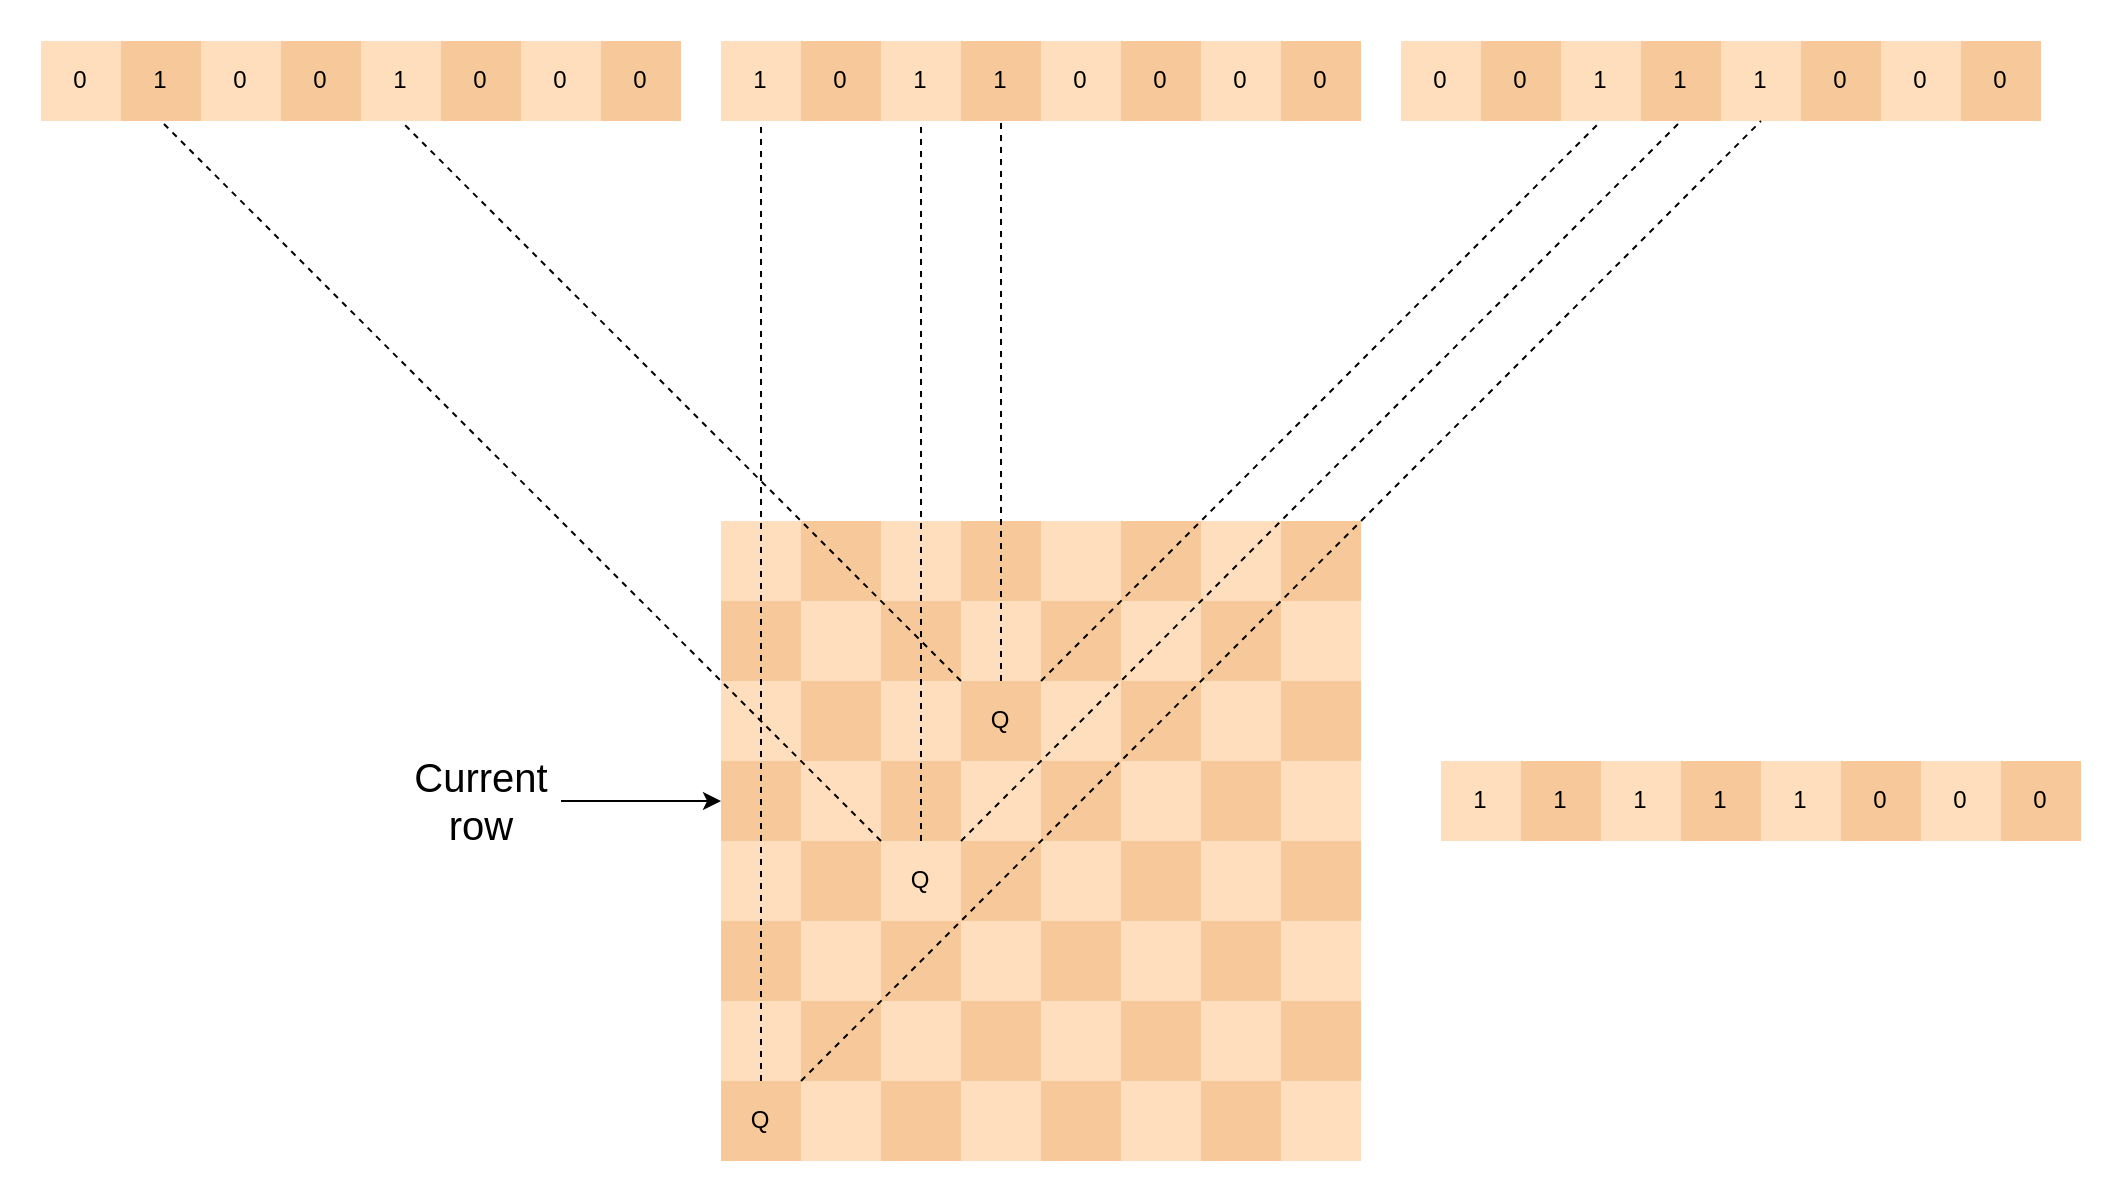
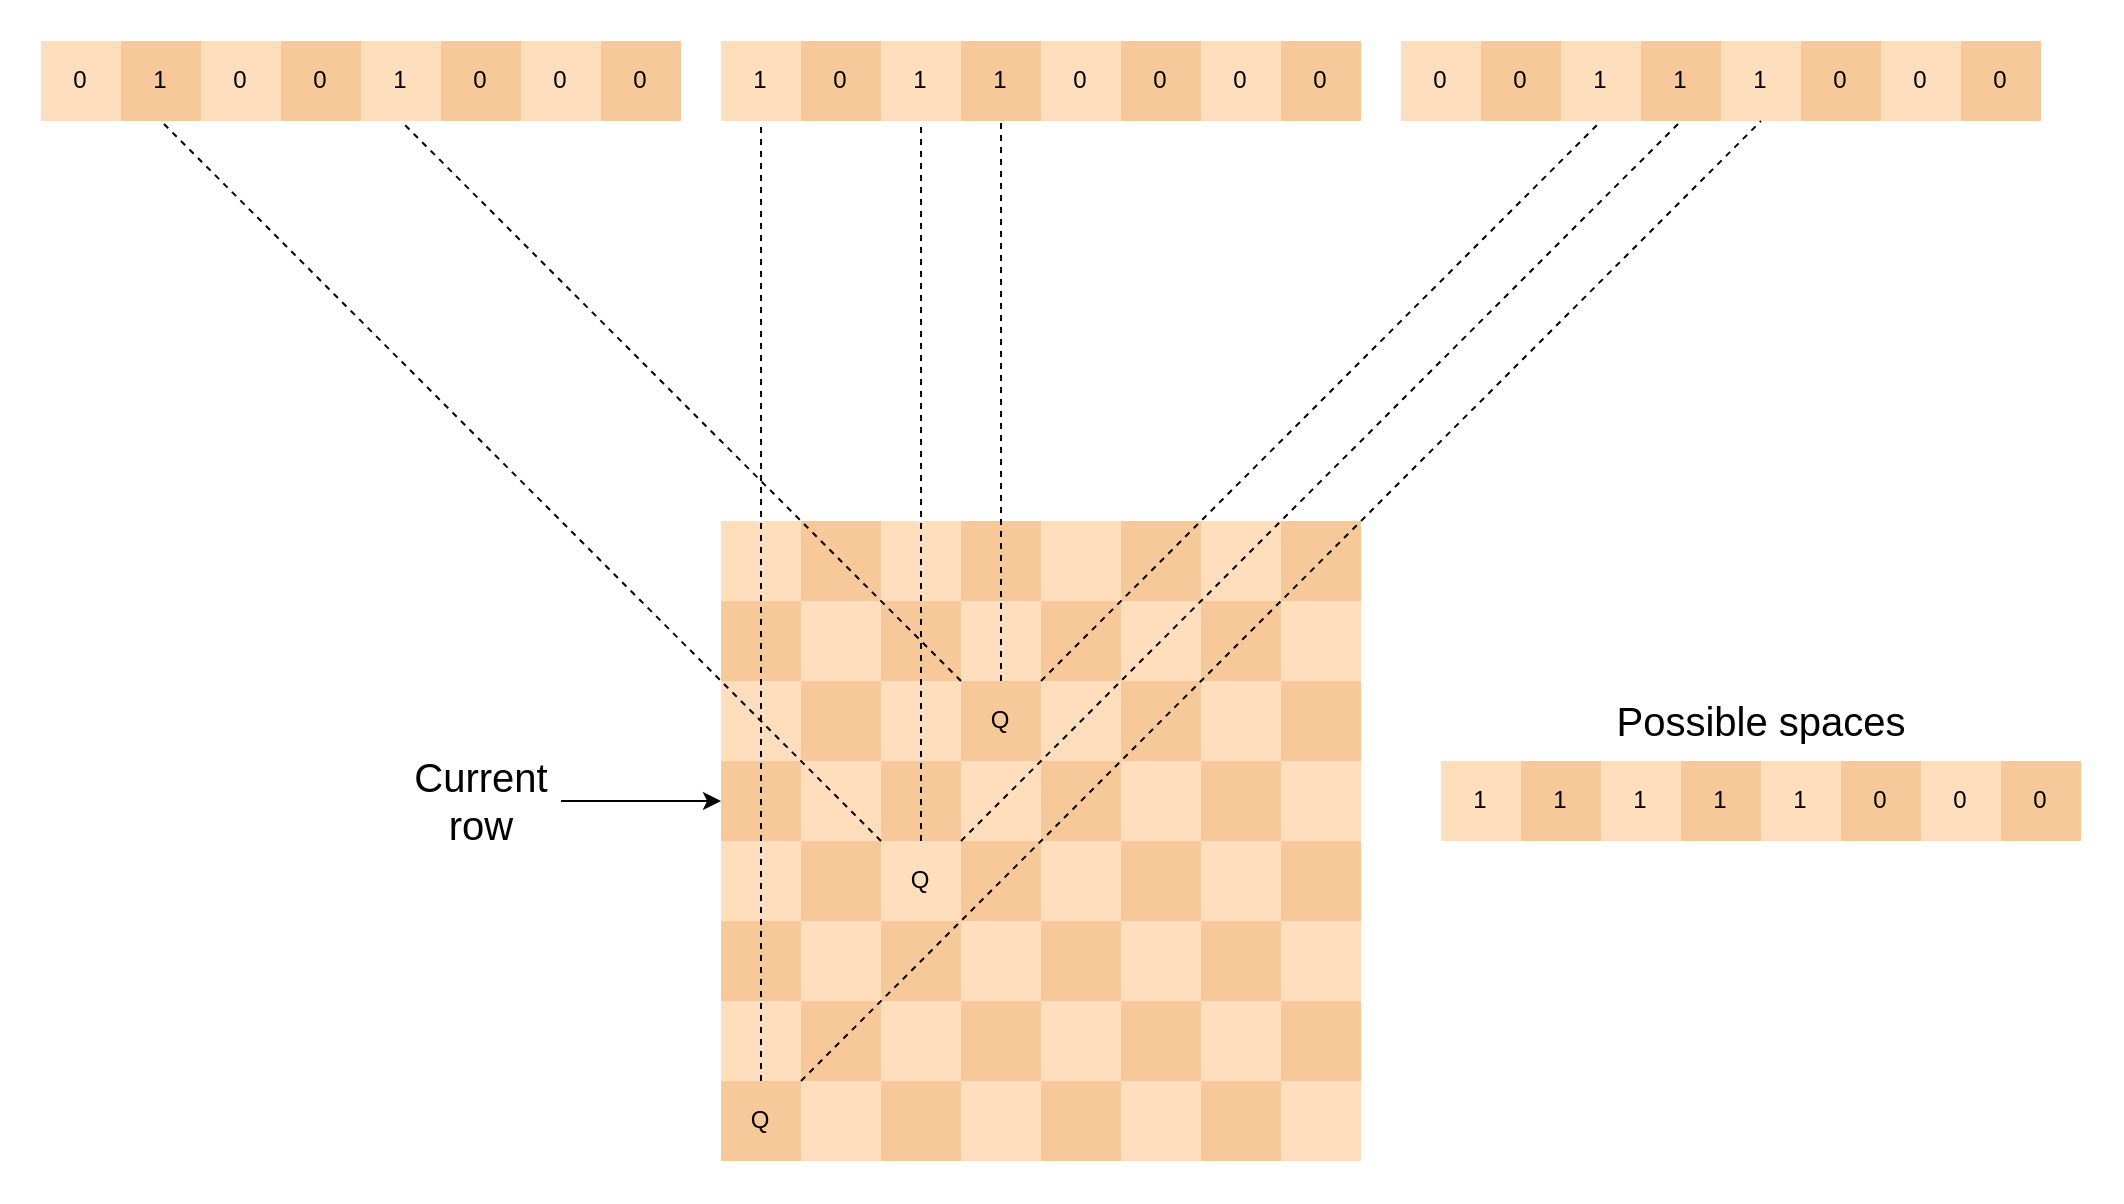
node "Possible spaces": added
